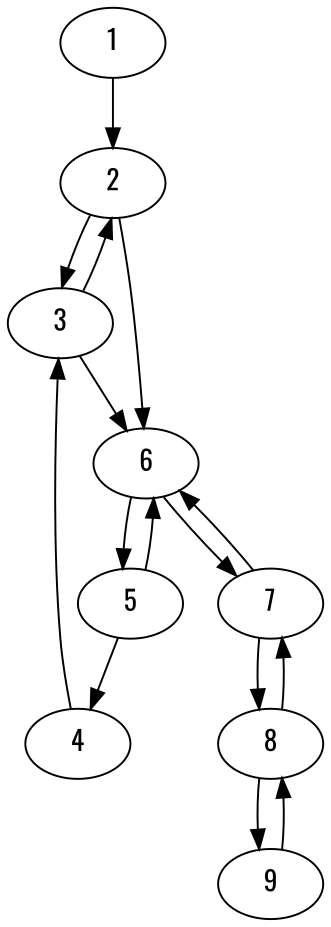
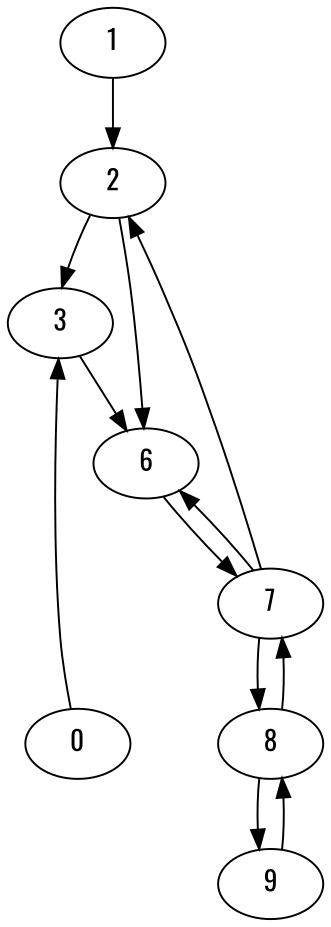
edge "3" -> "2": now "7" -> "2"
node "5": removed
node "4": label "4" -> "0"
